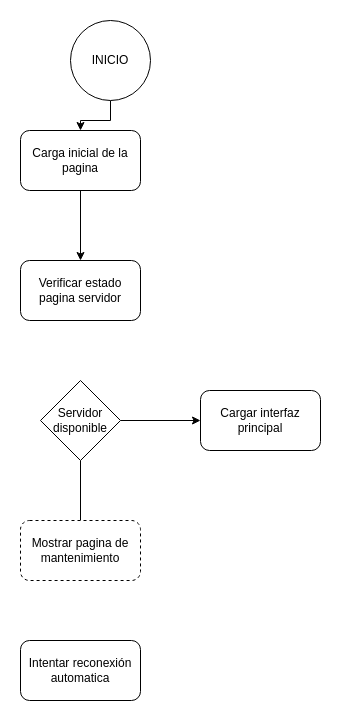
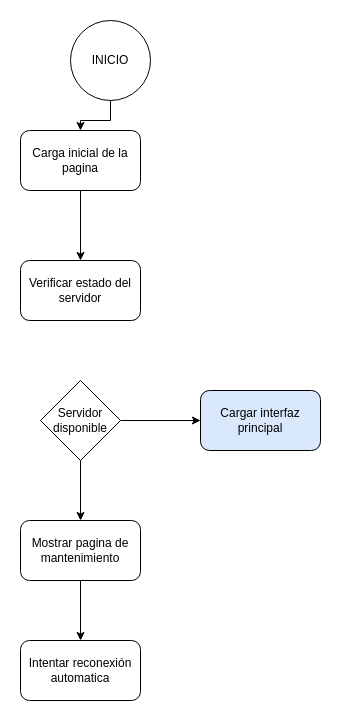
node "Verificar estado pagina servidor": label "Verificar estado pagina servidor" -> "Verificar estado del servidor"
node "Cargar interfaz principal": fillcolor #ffffff -> #dae8fc
edge "Servidor disponible" -- "Mostrar pagina de mantenimiento": arrowhead none -> classic
node "Mostrar pagina de mantenimiento": style dashed -> solid
edge "Mostrar pagina de mantenimiento" -> "Intentar reconexión automatica": added
